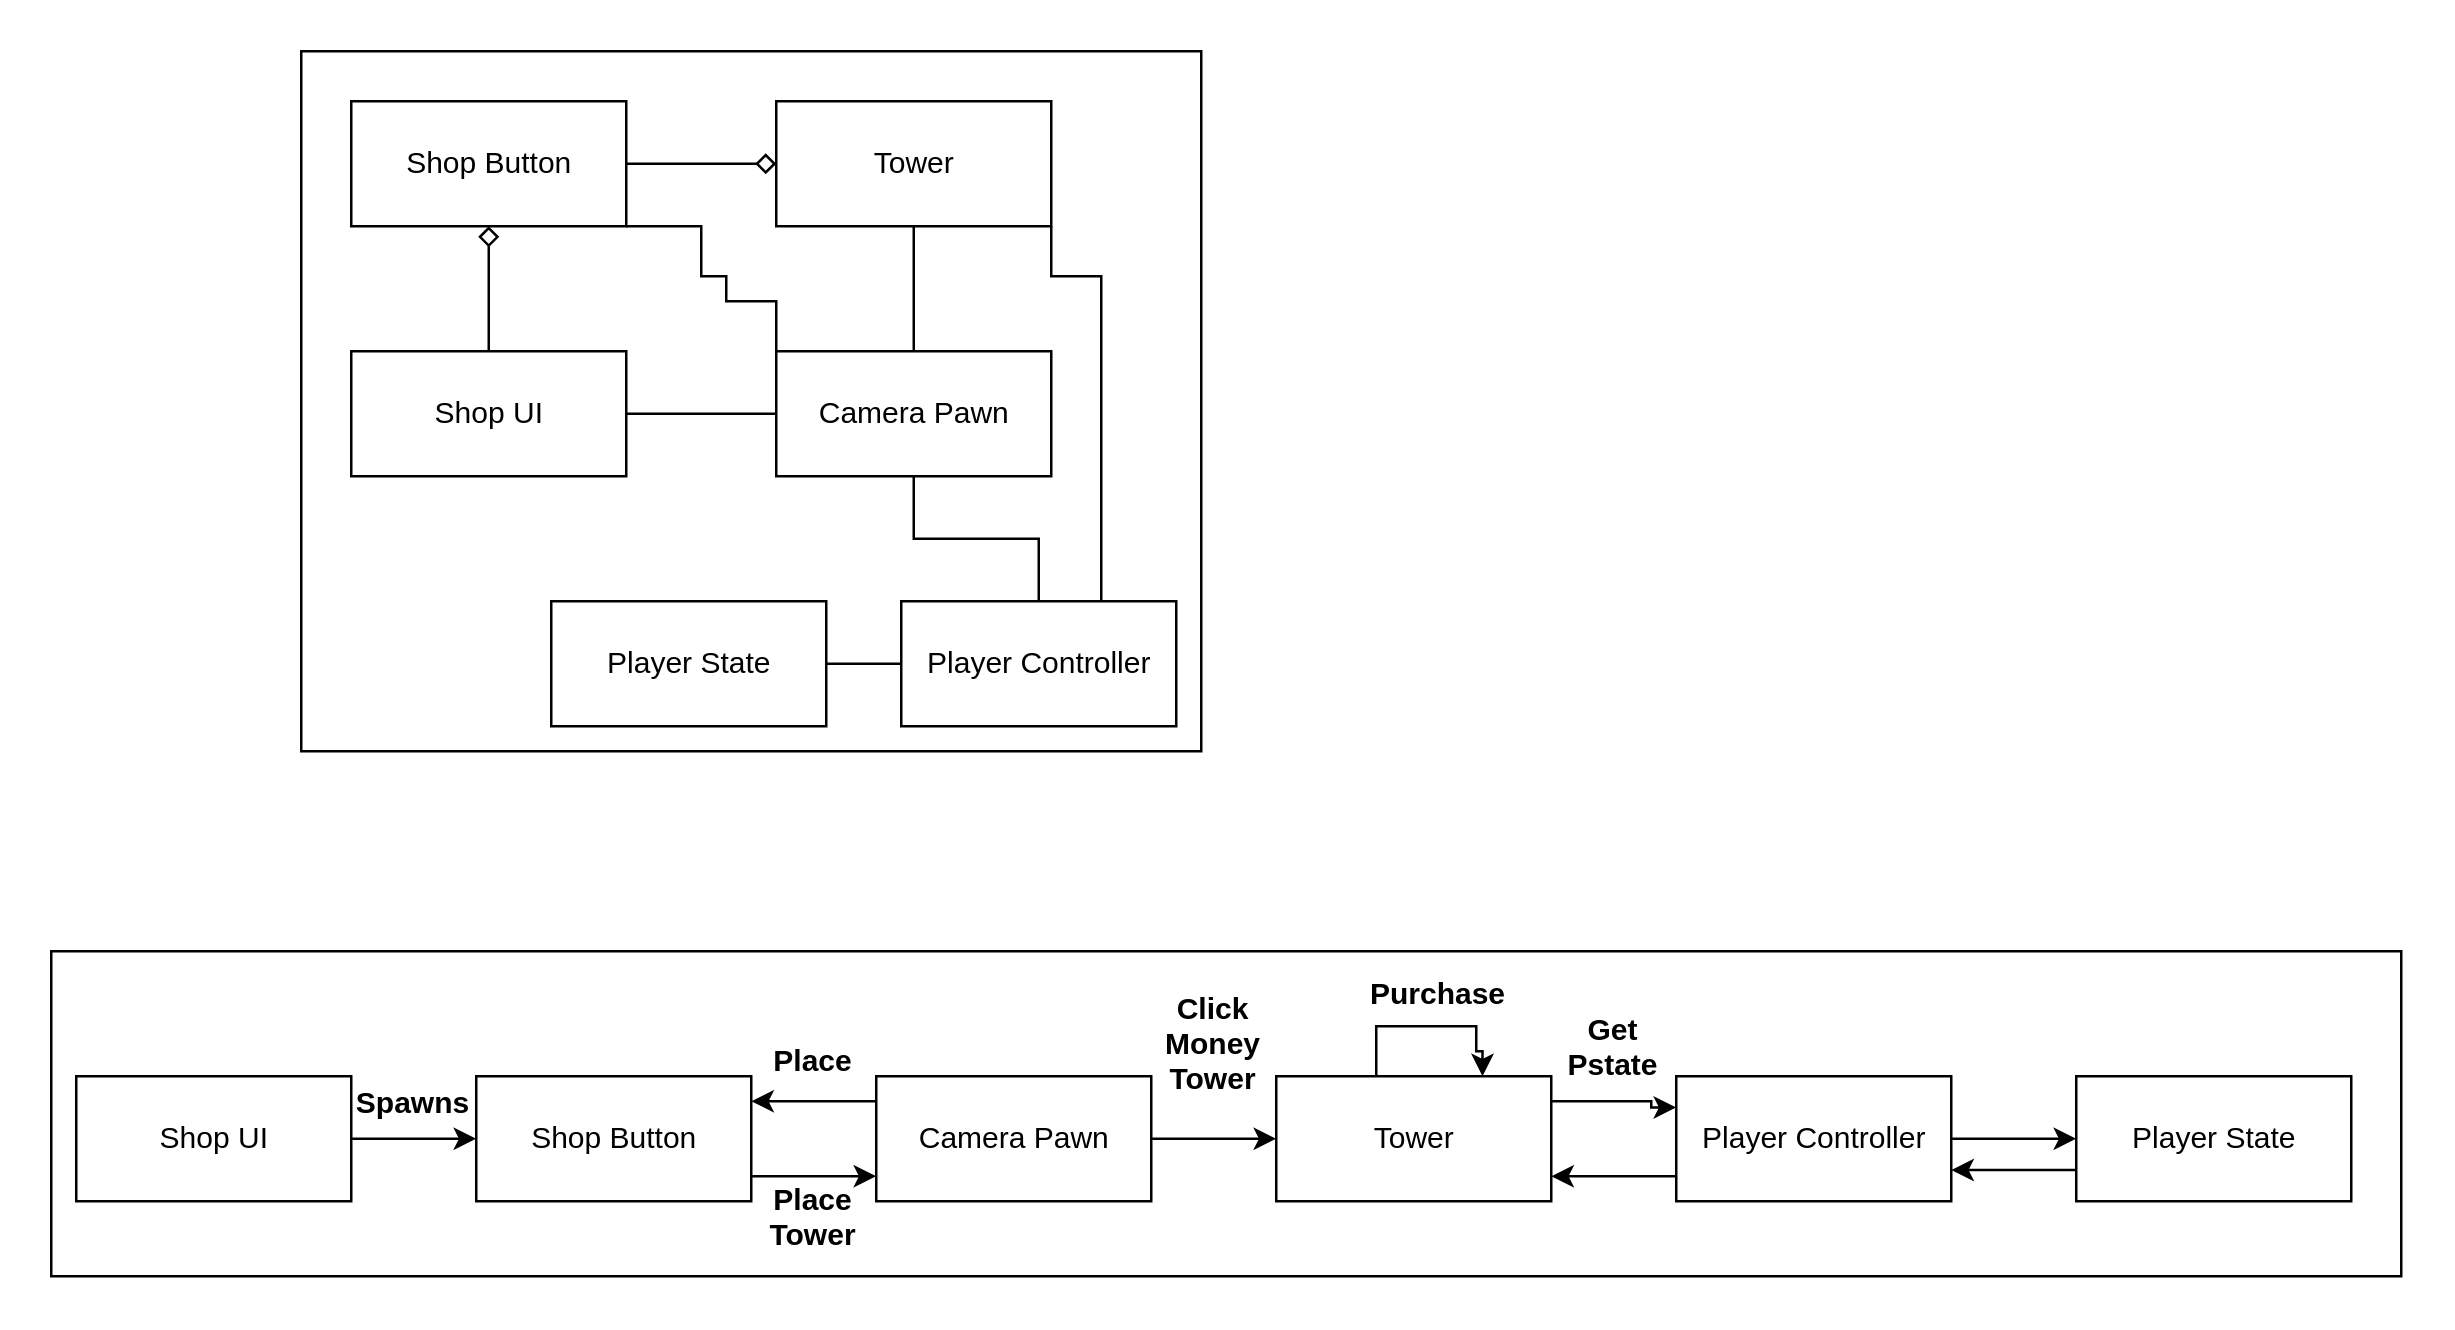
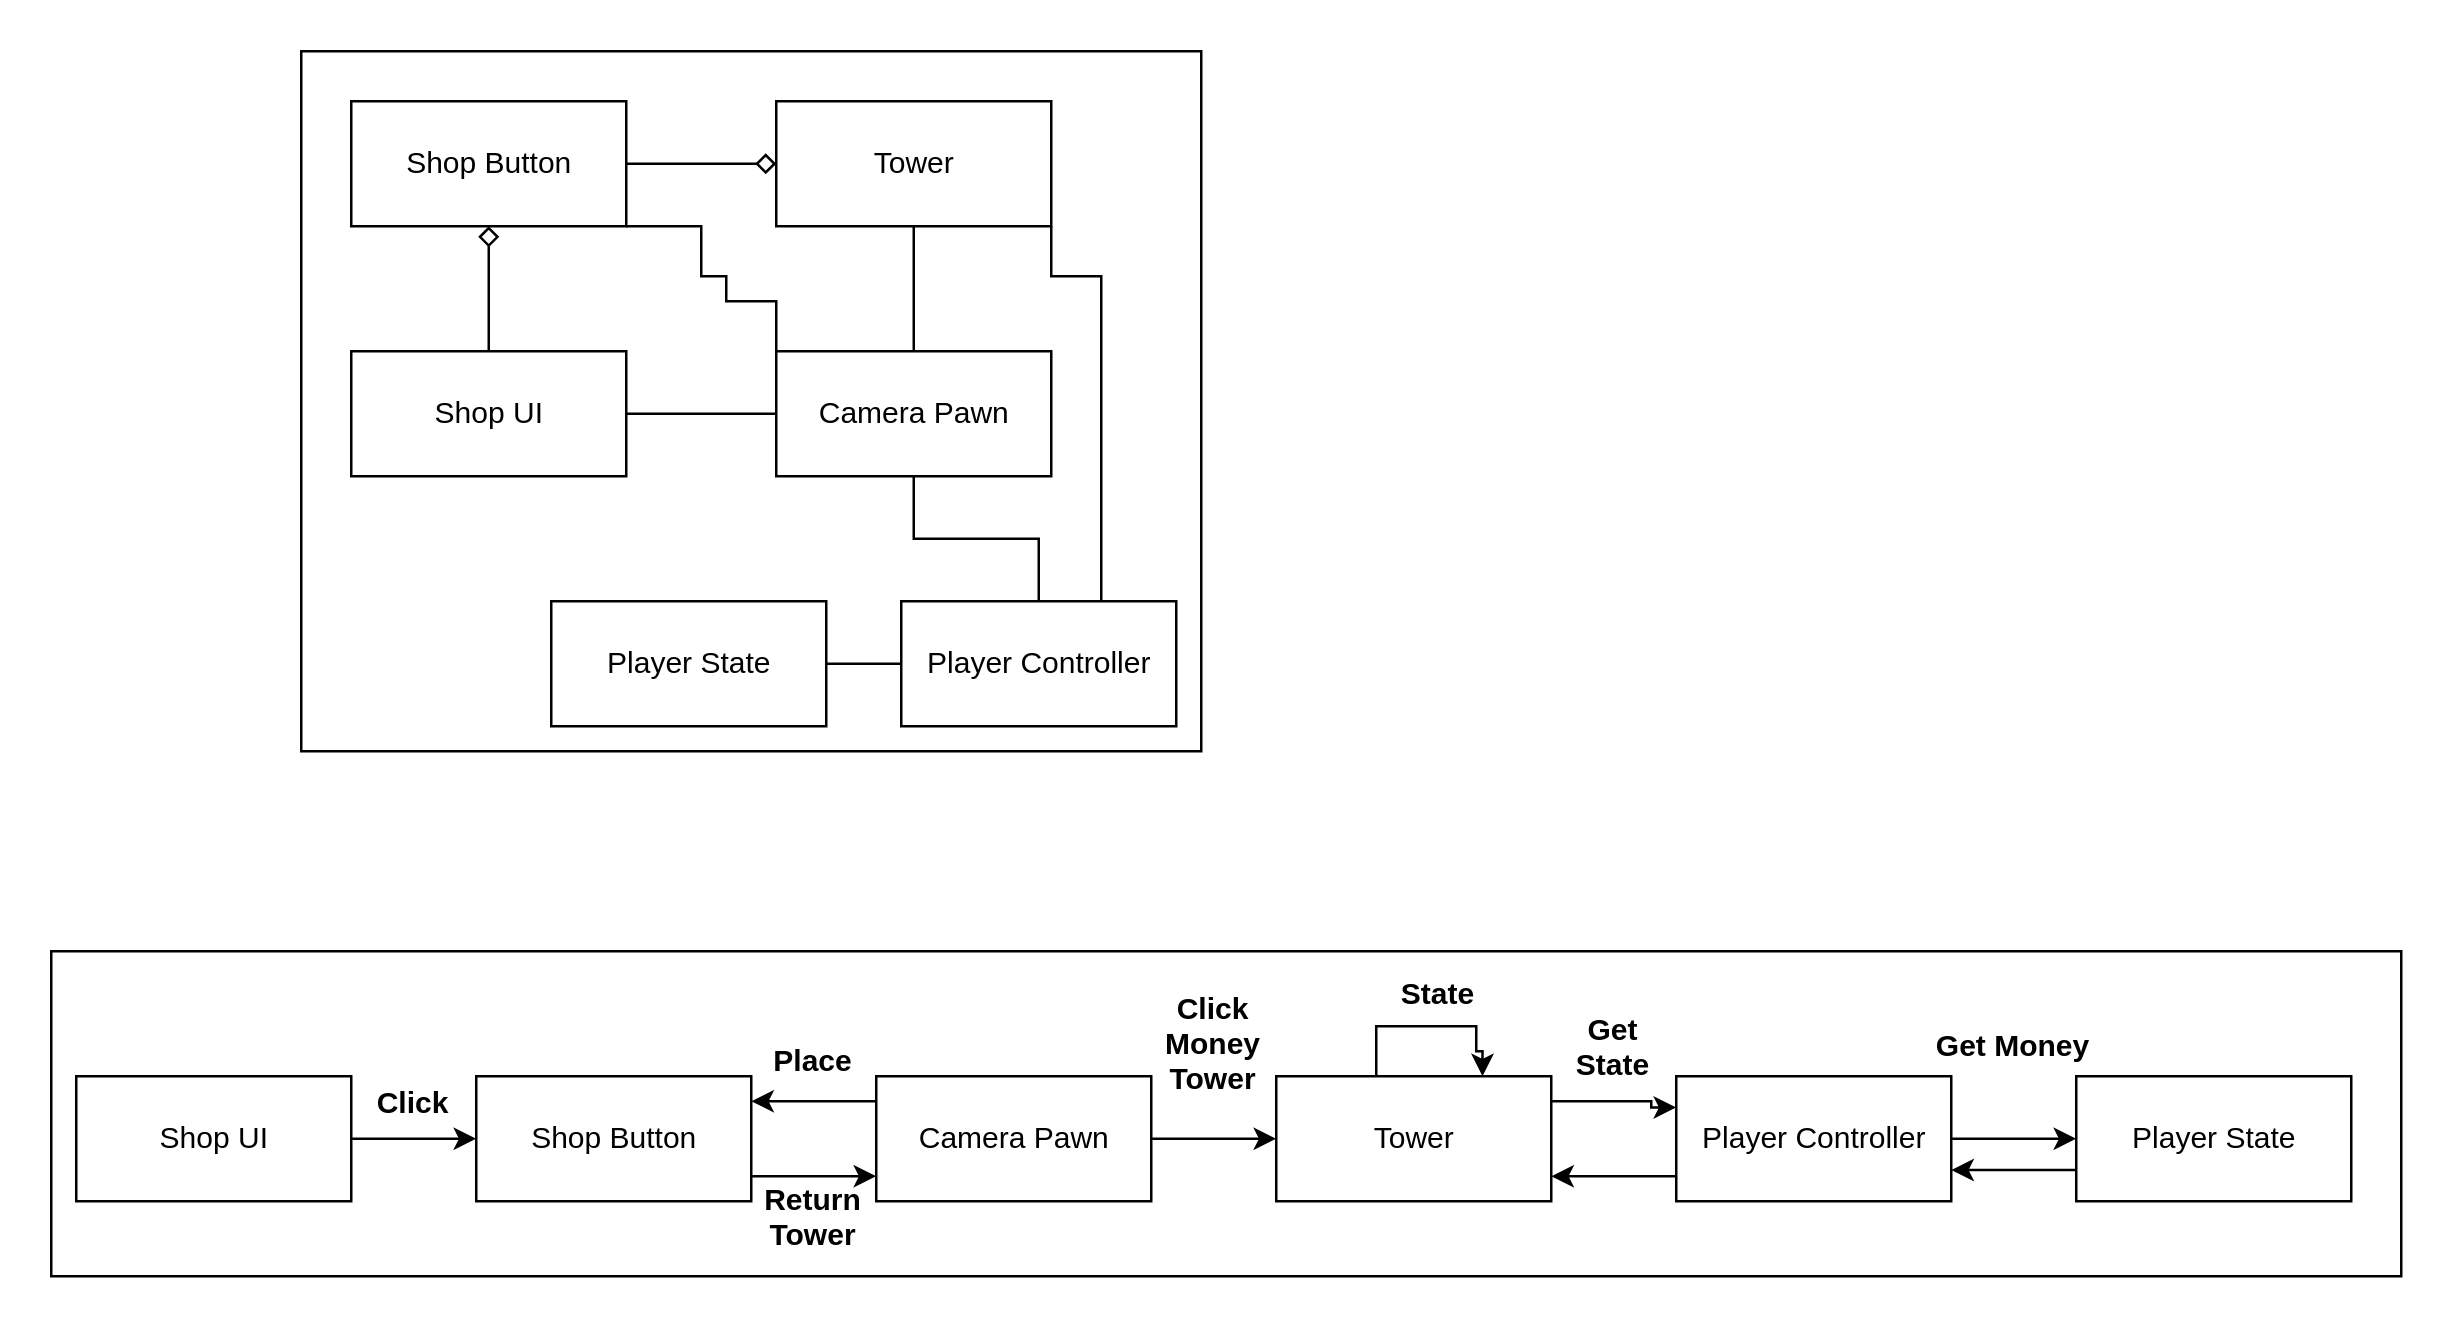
node "Purchase": label "Purchase" -> "State"
node "Get Pstate": label "Get Pstate" -> "Get State"
node "Get Money": added
node "Spawns": label "Spawns" -> "Click"
node "Place Tower": label "Place Tower" -> "Return Tower"
